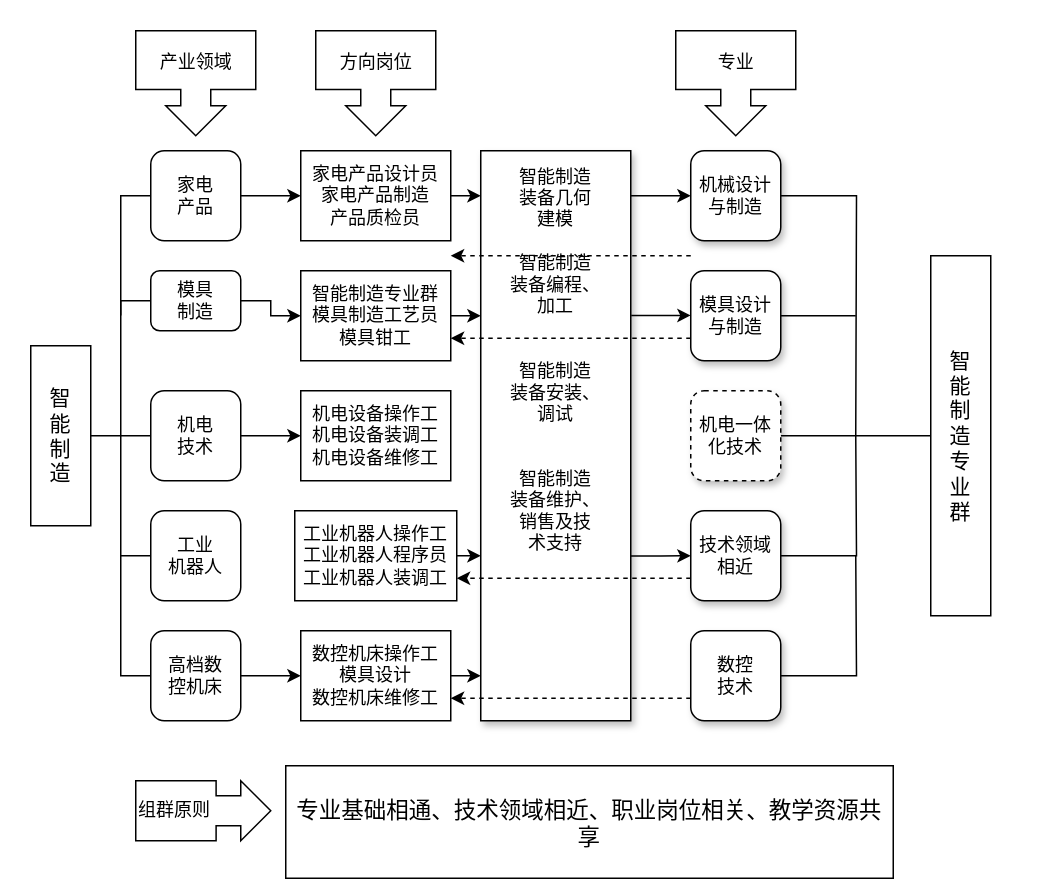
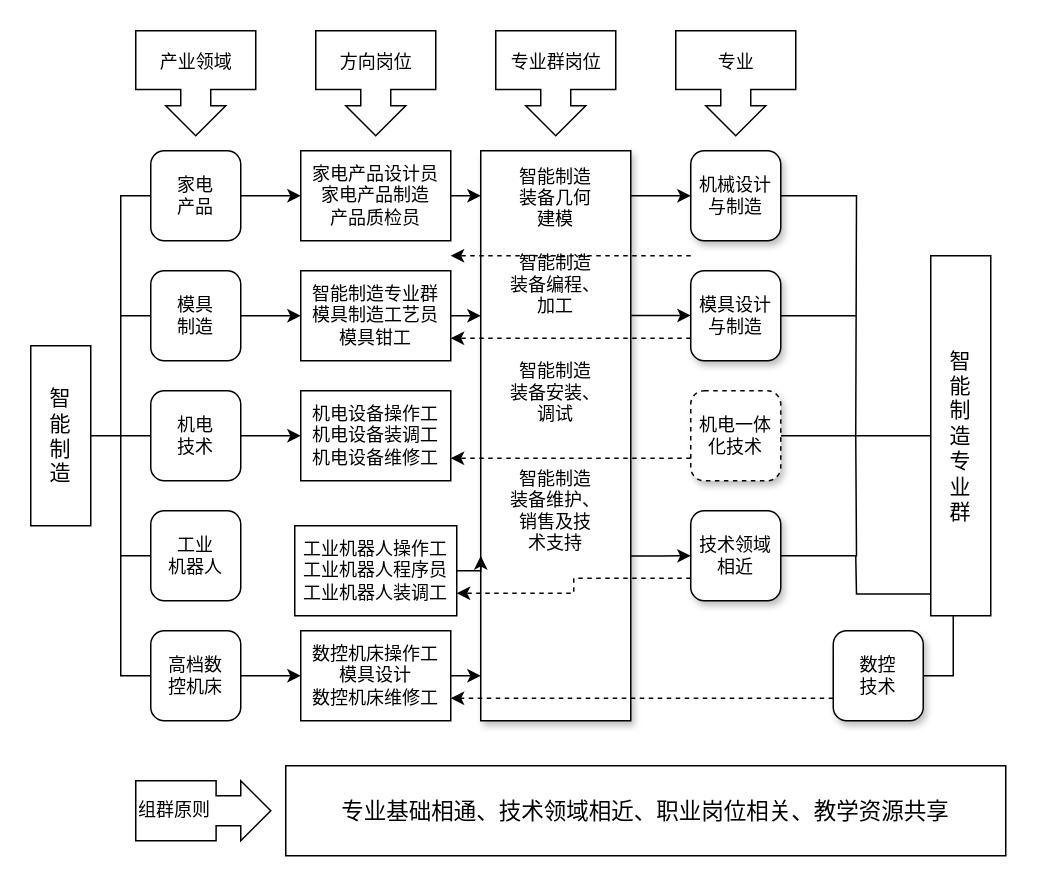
node "专业群岗位": added
node "模具 制造": size 90x60 -> 90x90
edge "机电一体化技术" -> "机电设备操作工 机电设备装调工 机电设备维修工": added
node "工业机器人操作工 工业机器人程序员 工业机器人装调工": moved (376, 556) -> (376, 571)
node "数控 技术": moved (736, 676) -> (878, 676)
node "专业基础相通、技术领域相近、职业岗位相关、教学资源共享": size 608x113 -> 720x90
